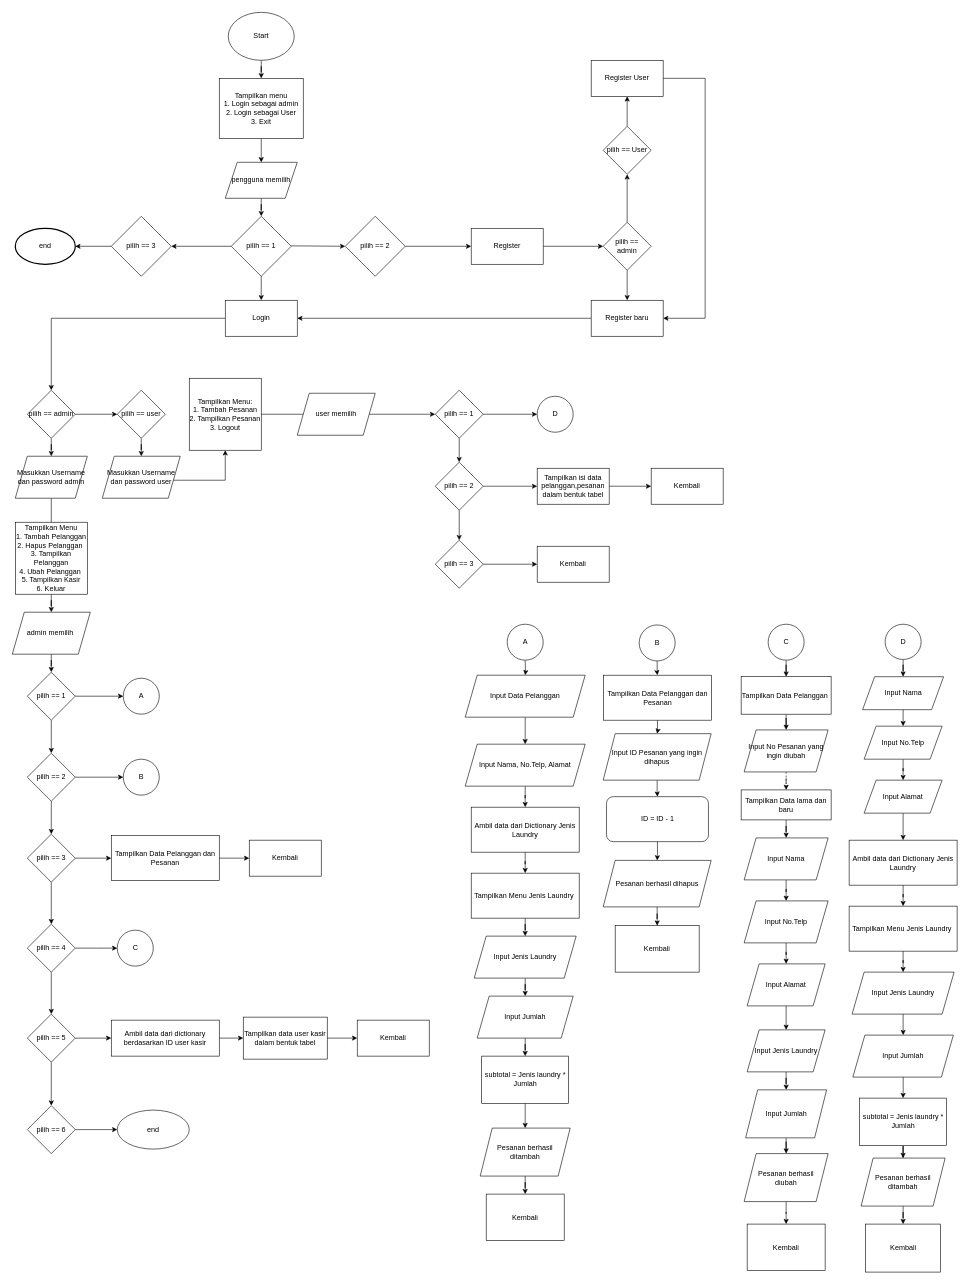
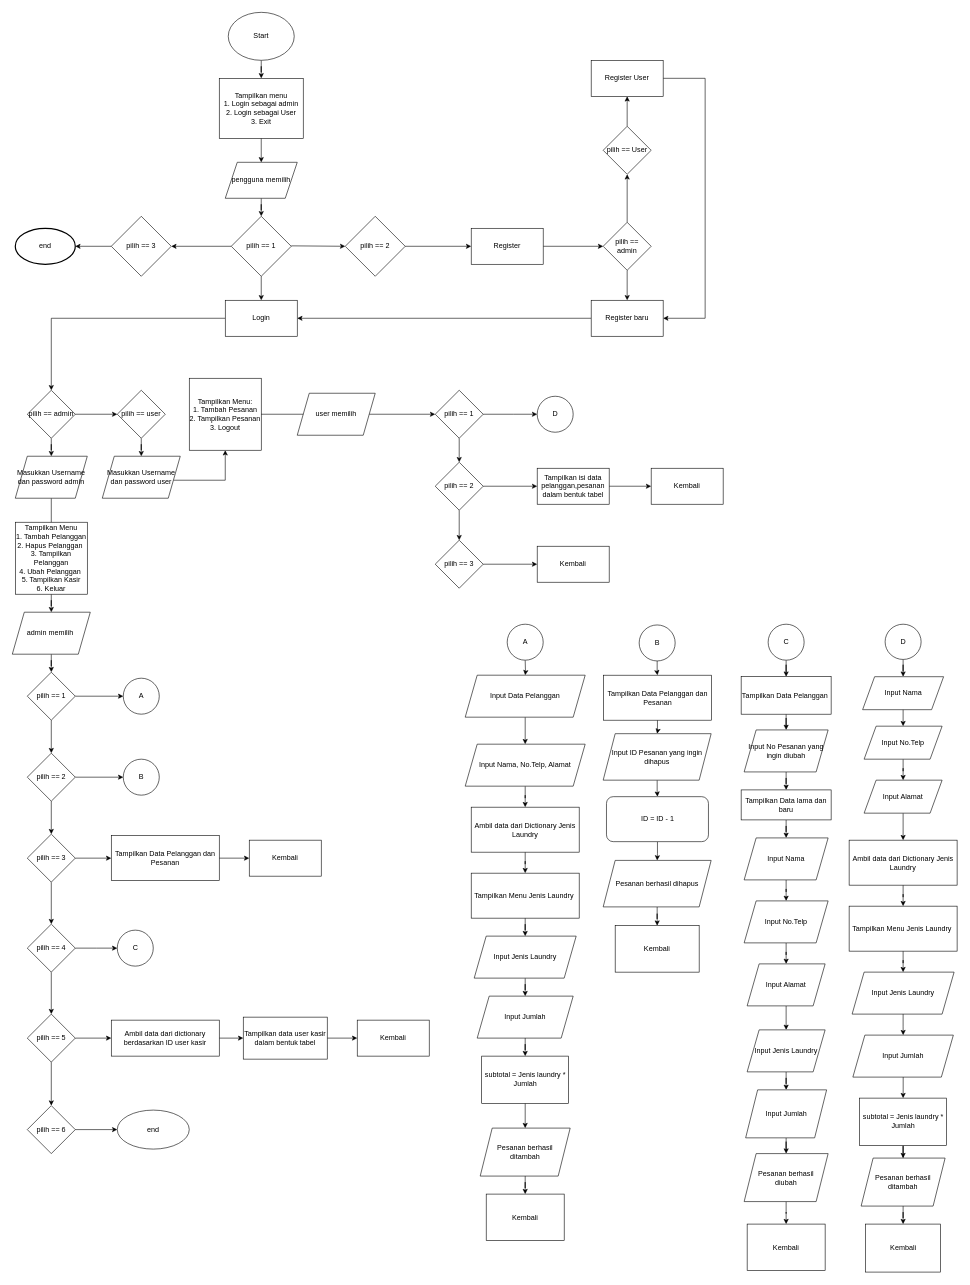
edge "Input No Pesanan yang ingin diubah" -> "Tampilkan Data lama dan baru": style dashed -> solid
